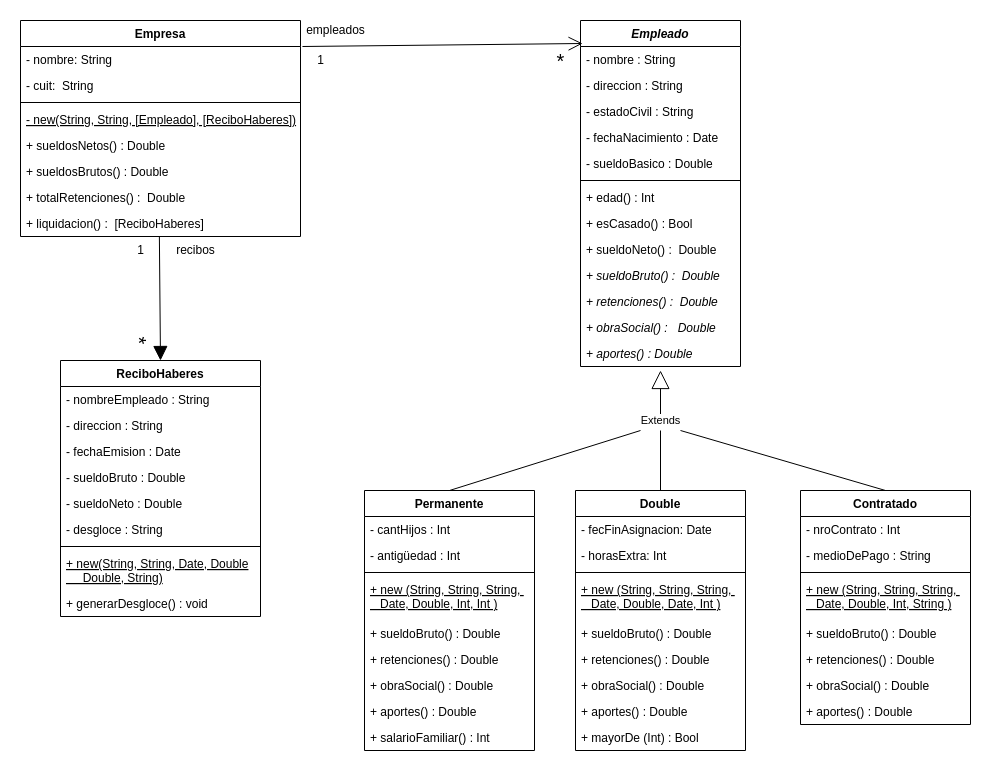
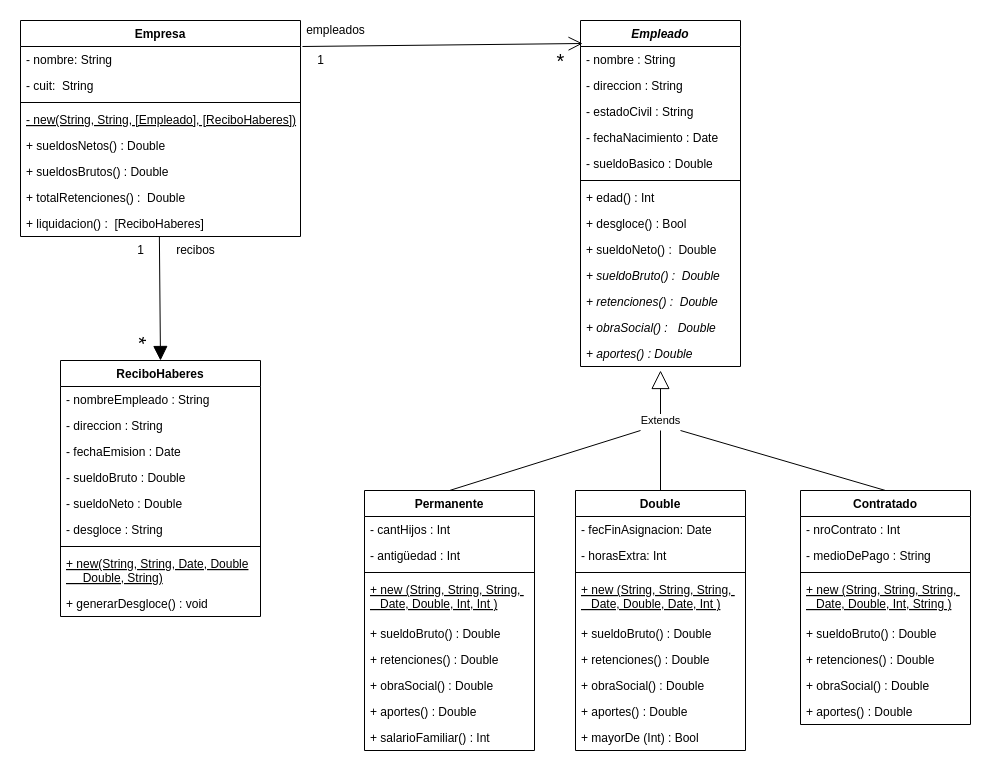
node "+ esCasado() : Bool": label "+ esCasado() : Bool" -> "+ desgloce() : Bool"
